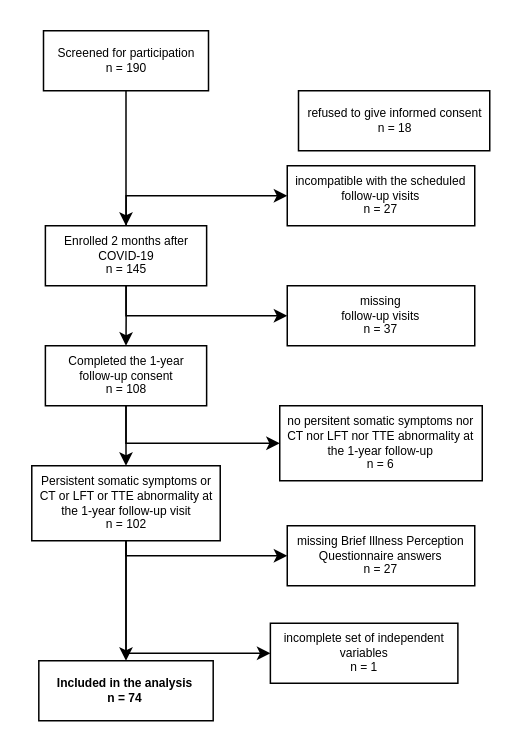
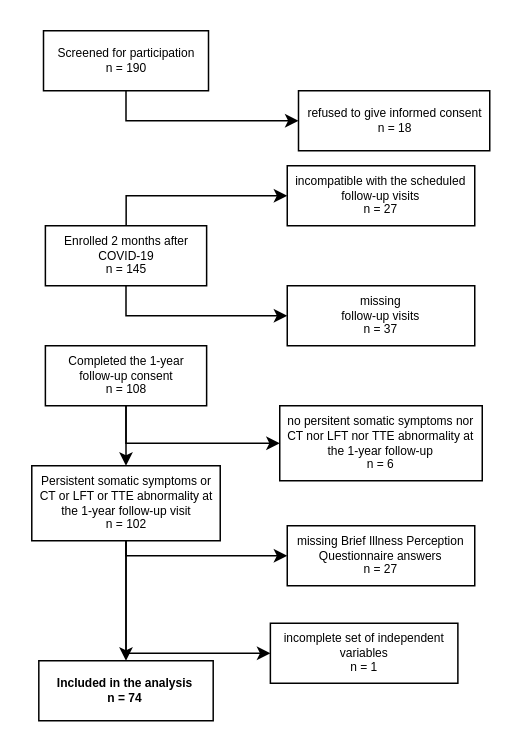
edge "Screened for participationn = 190" -> "refused to give informed consent n = 18": added
edge "Screened for participationn = 190" -> "Enrolled 2 months after COVID-19 n = 145": removed
edge "Enrolled 2 months after COVID-19 n = 145" -> "Completed the 1-year follow-up consent n = 108": removed
